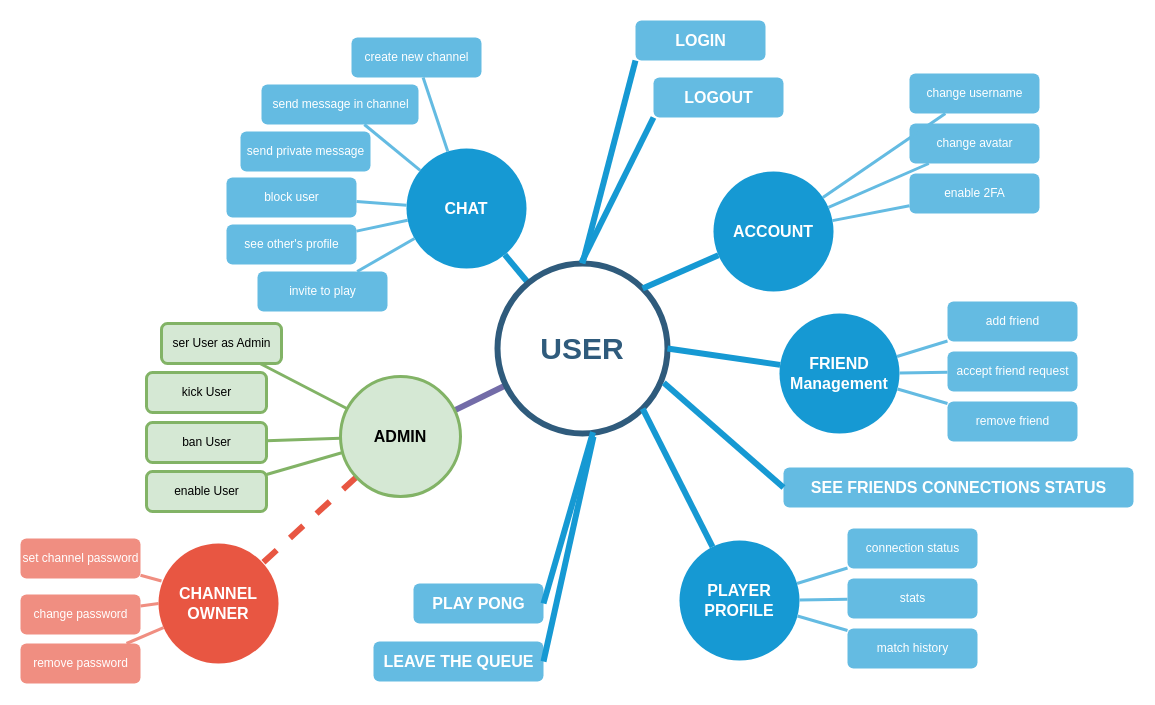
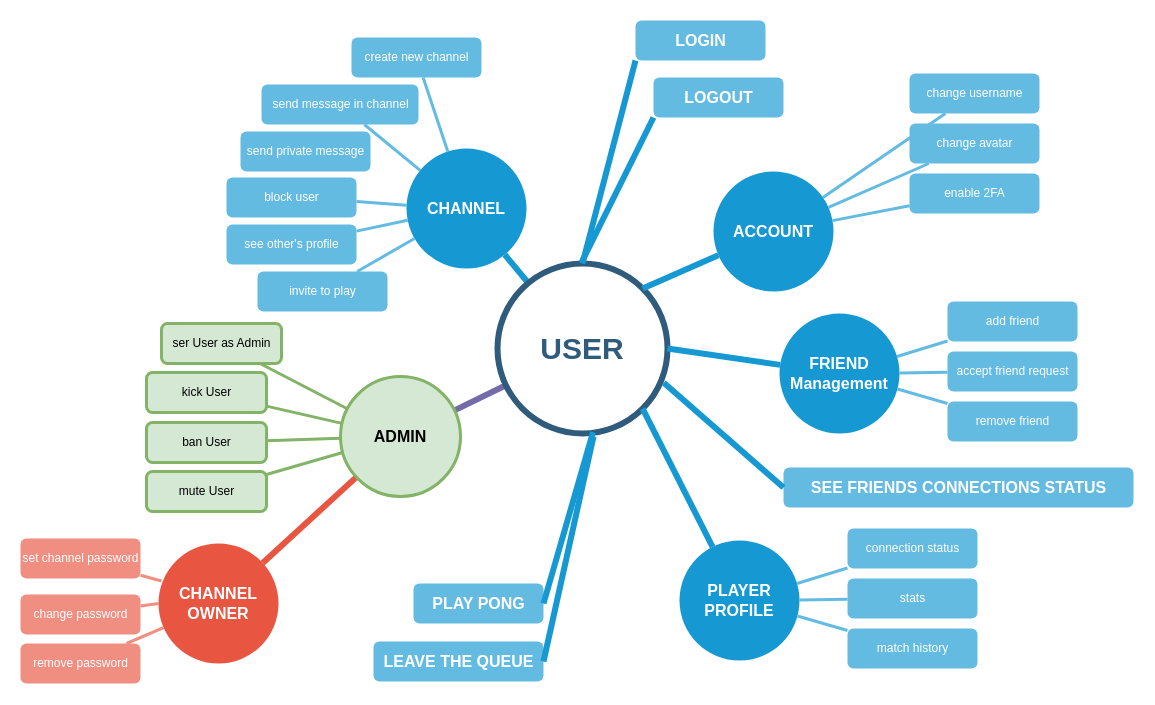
node "CHAT": label "CHAT" -> "CHANNEL"
edge "kick User" -- "ADMIN": added
node "enable User": label "enable User" -> "mute User"
edge "ADMIN" -- "CHANNEL OWNER": style dashed -> solid
